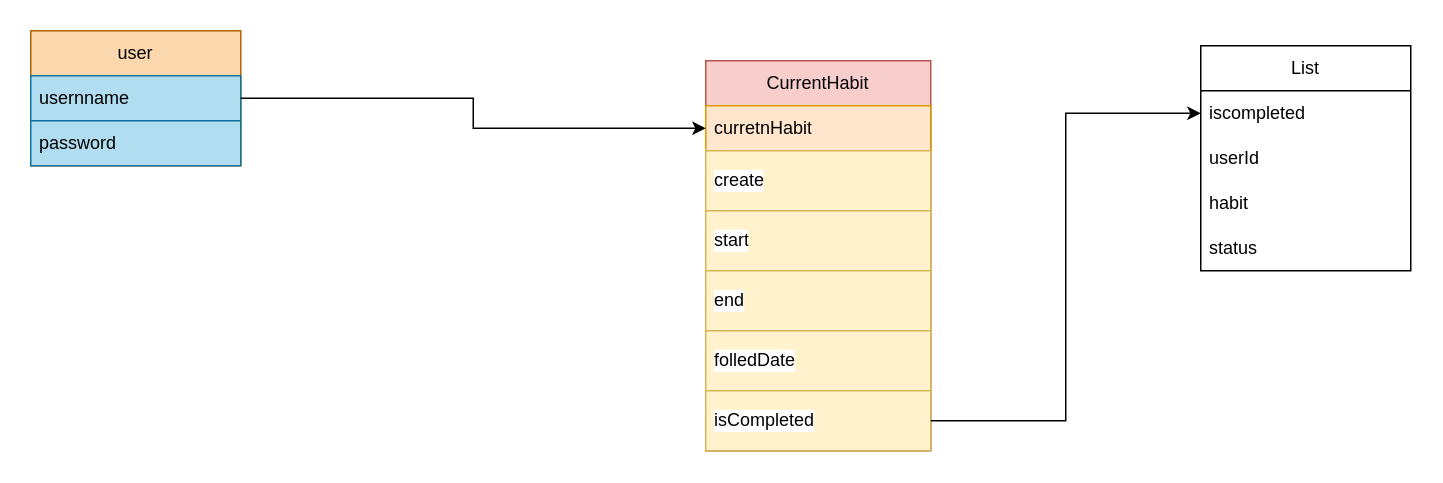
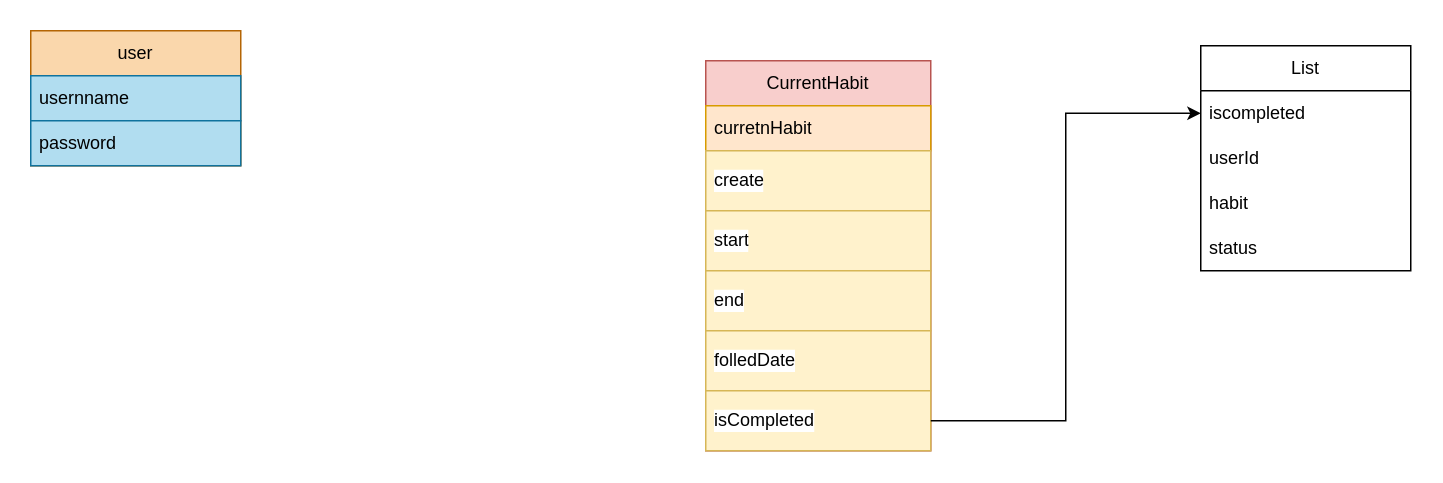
edge "usernname" -> "curretnHabit": removed
